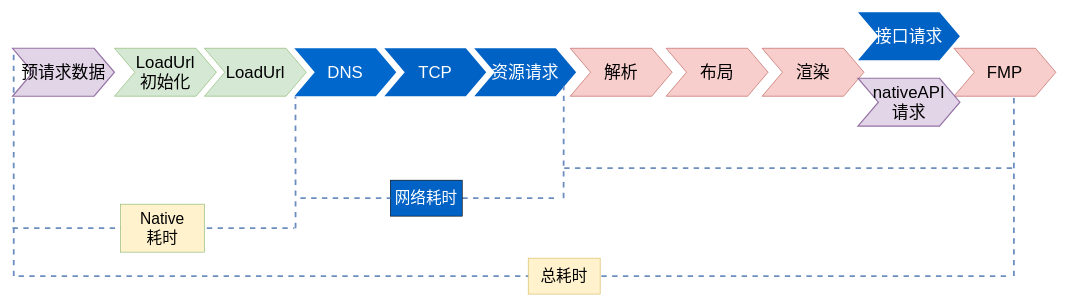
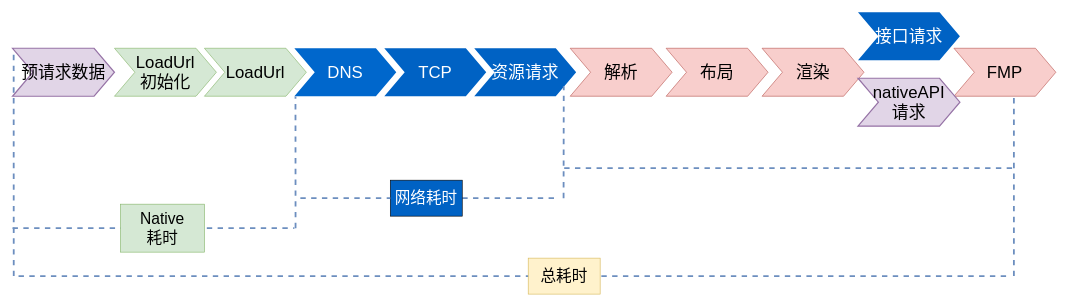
node "Native 耗时": fillcolor #fff2cc -> #d5e8d4
